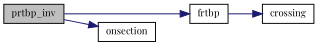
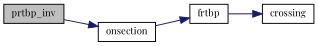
edge "prtbp_inv" -> "frtbp": now "onsection" -> "frtbp"
